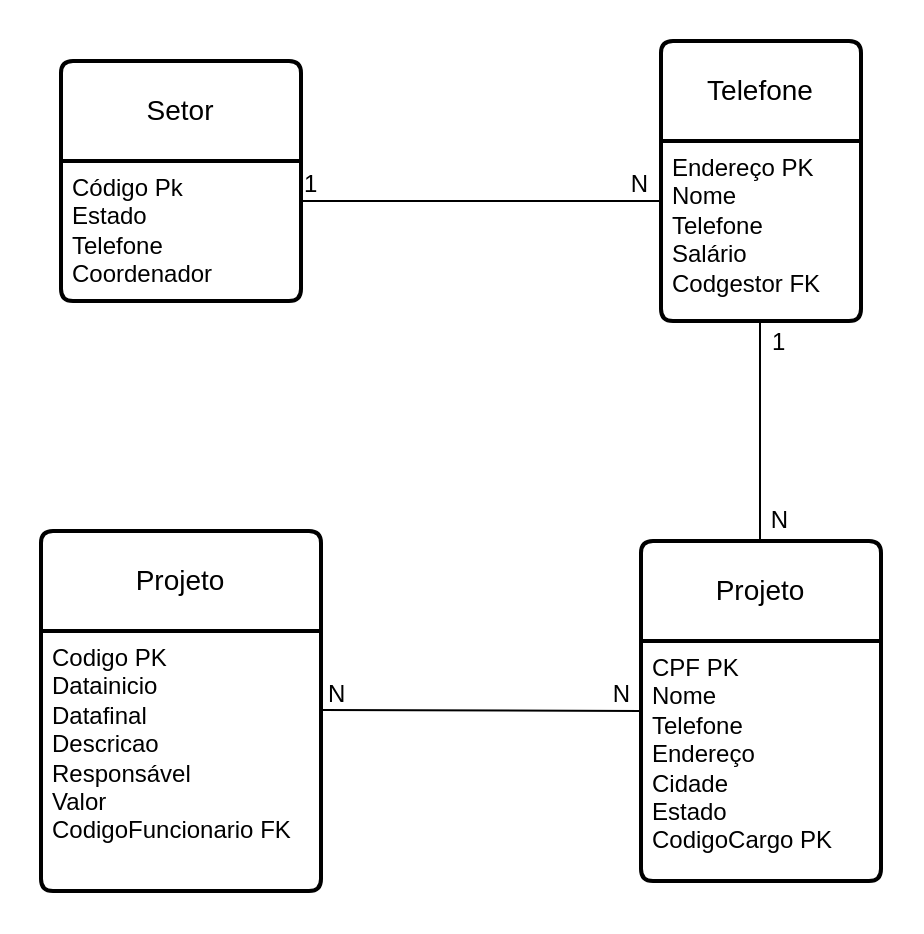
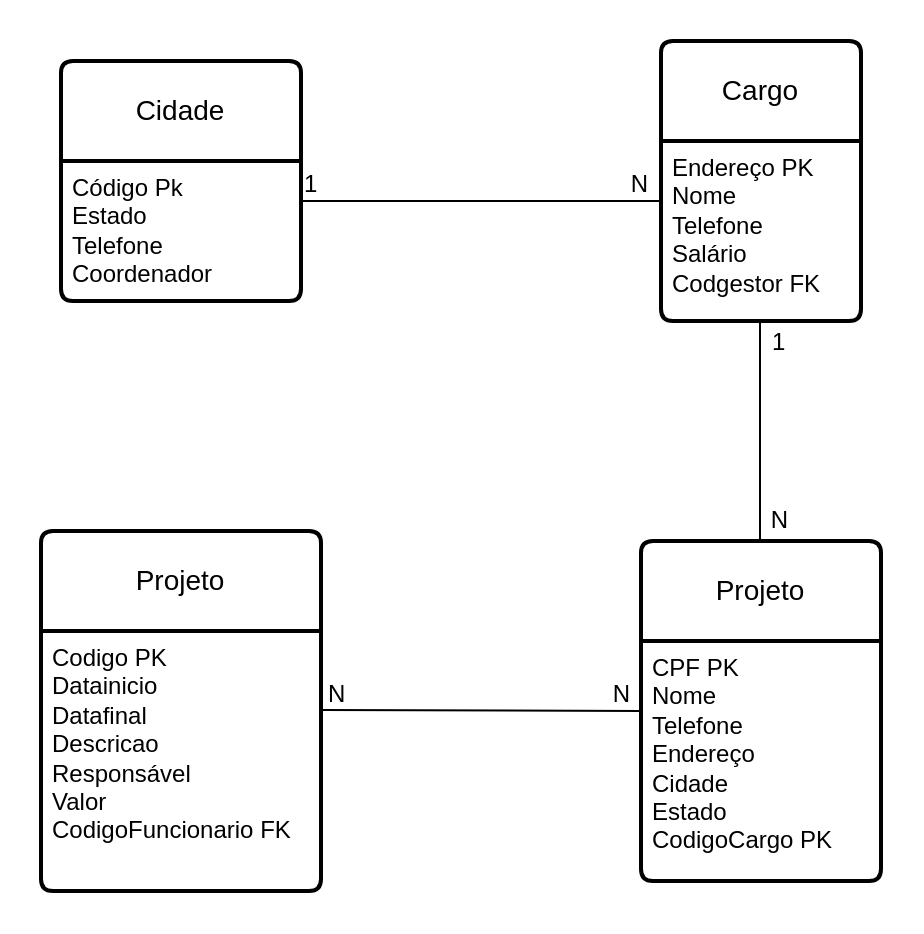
node "Telefone": label "Telefone" -> "Cargo"
node "Setor": label "Setor" -> "Cidade"
